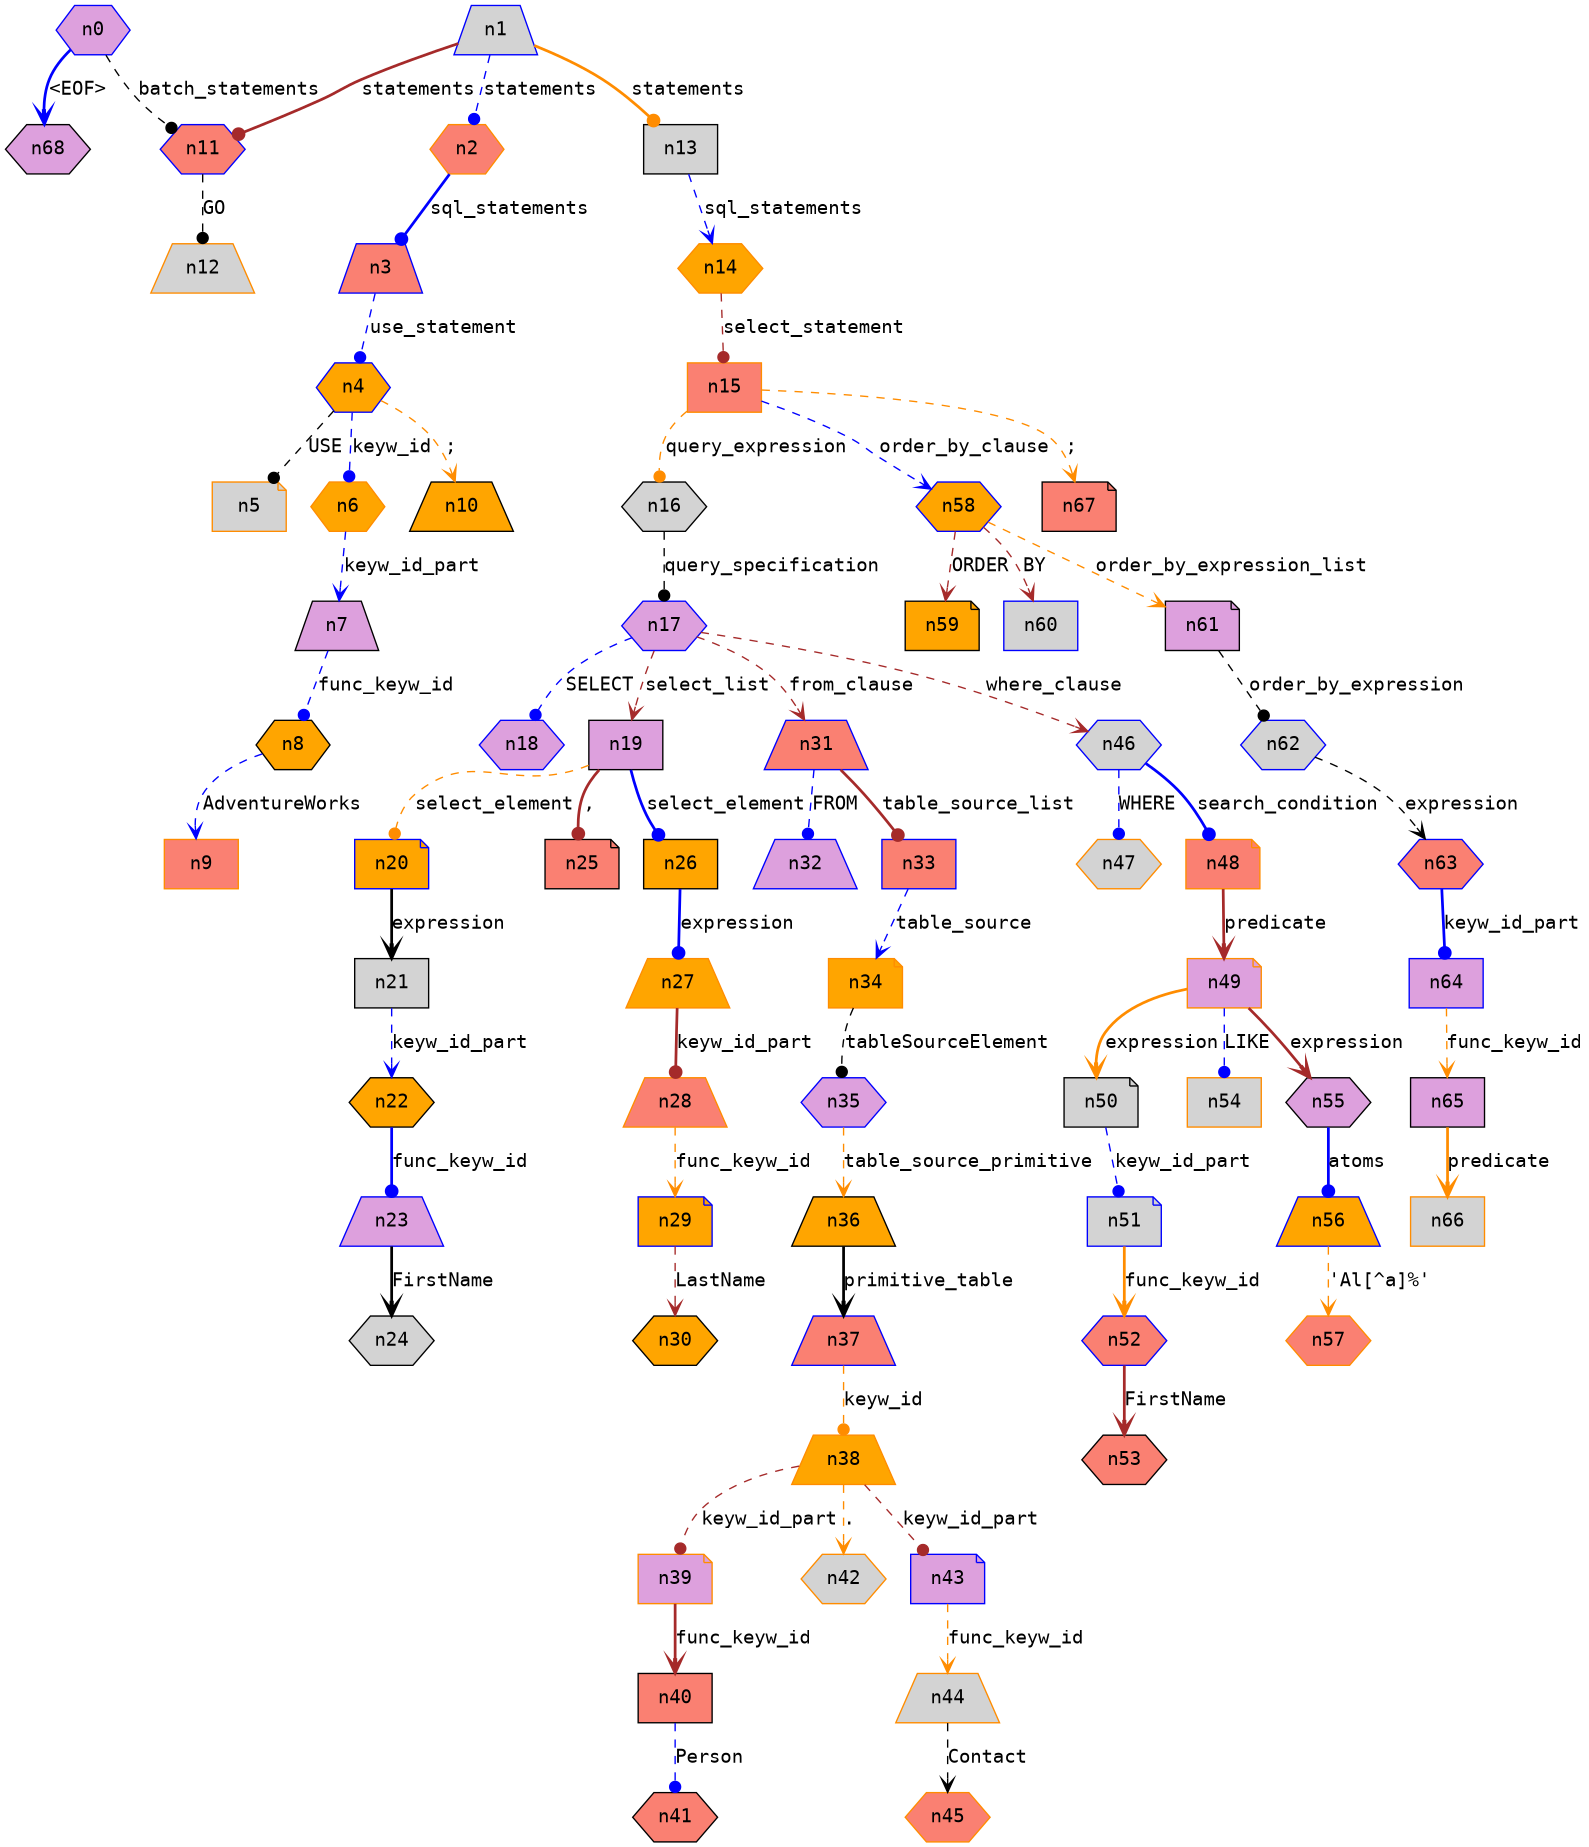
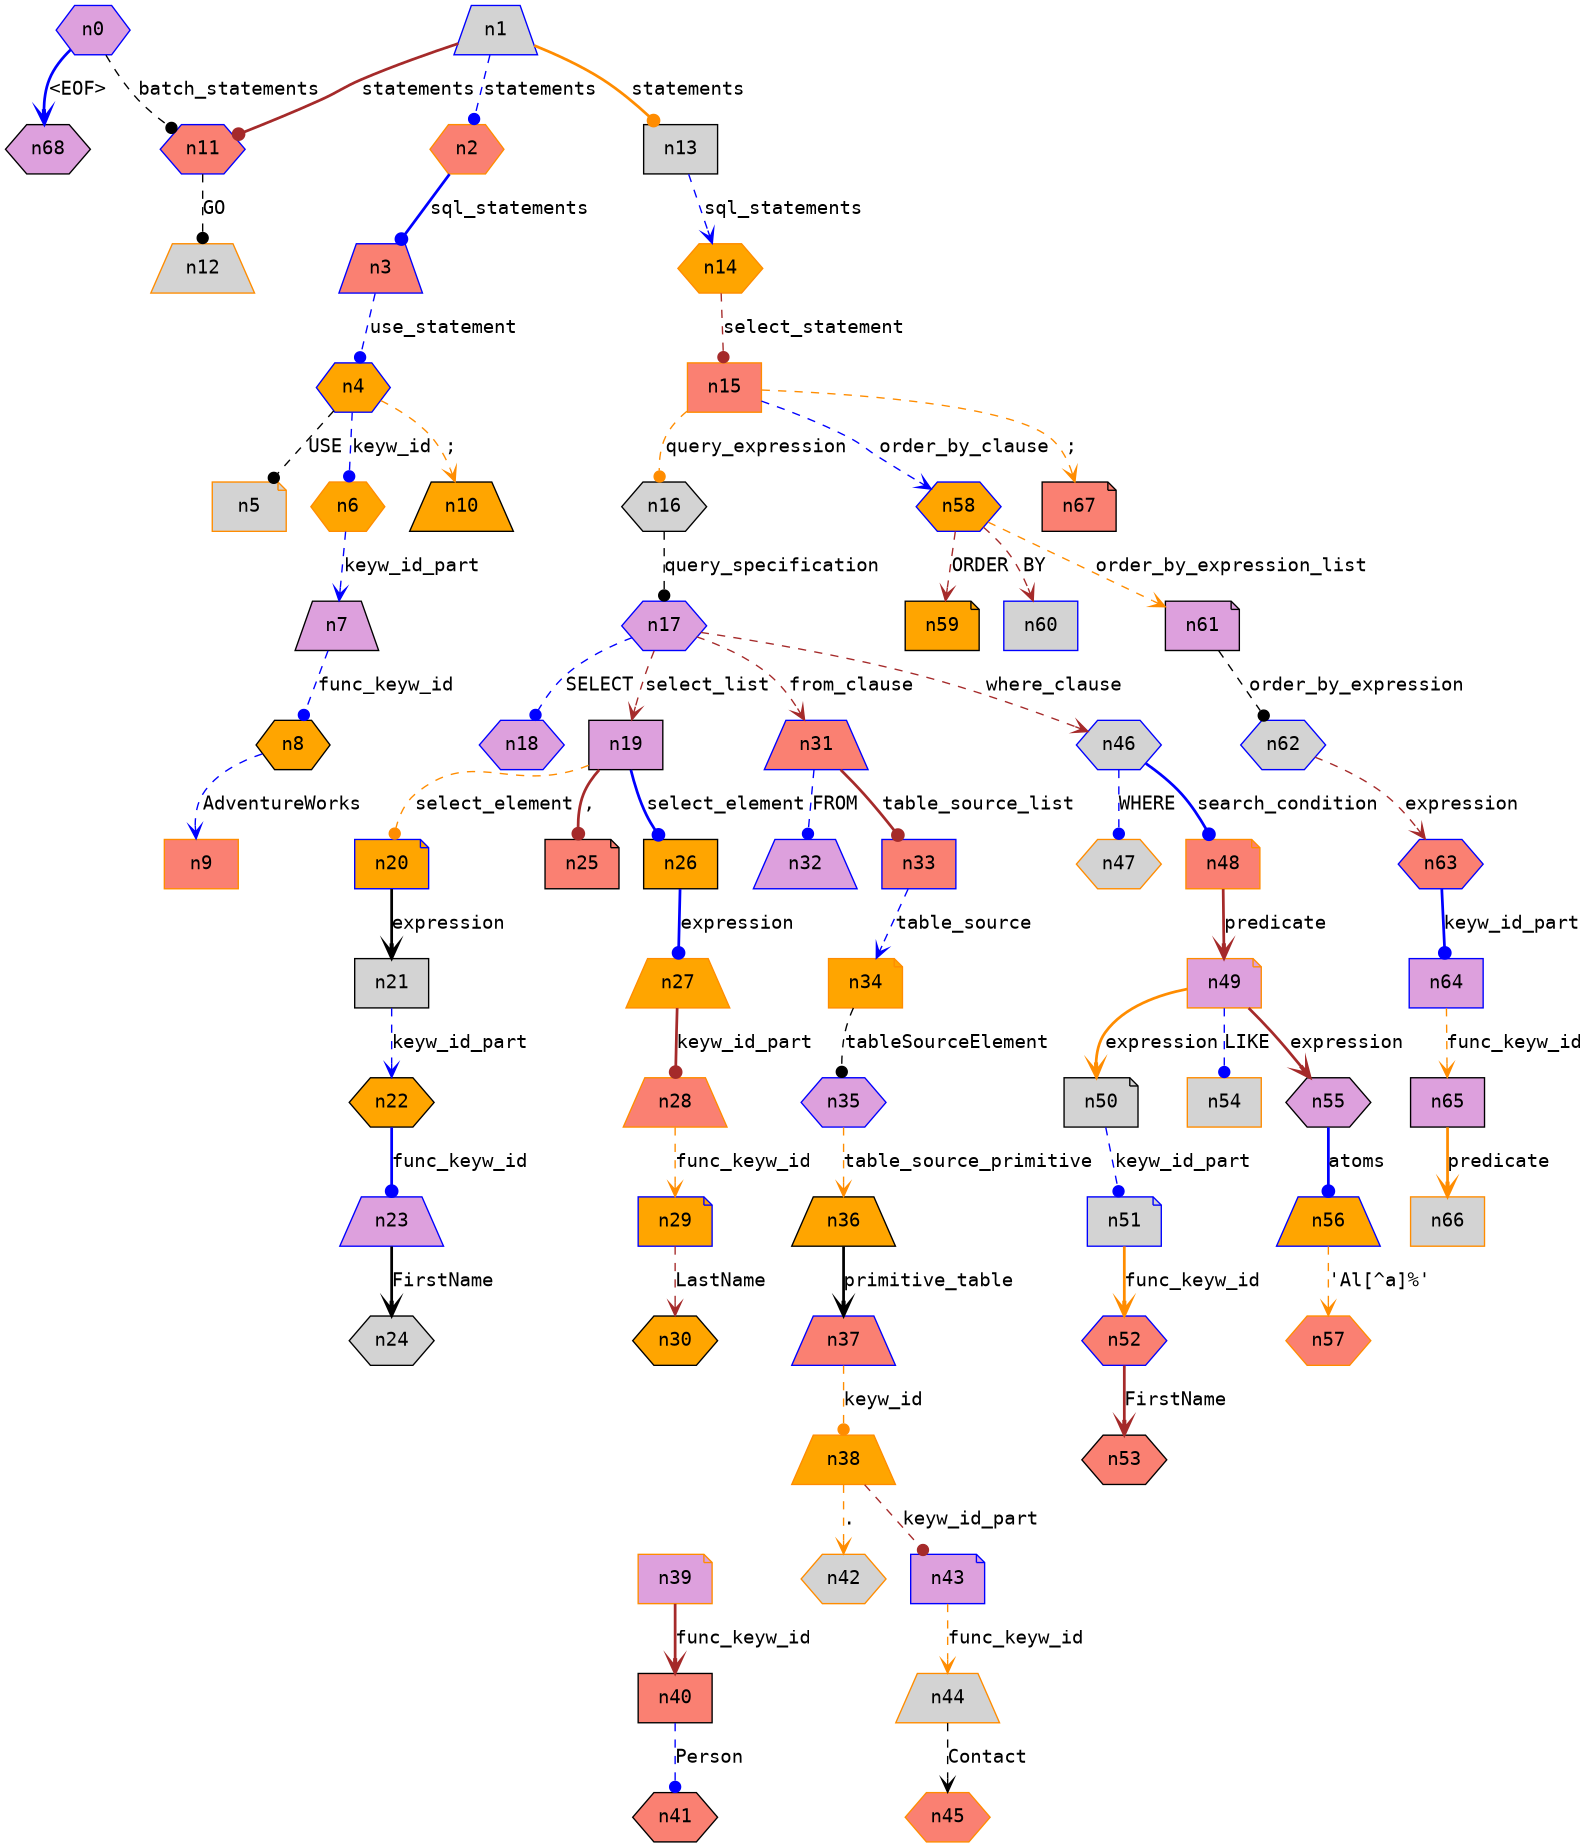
edge "n62" -> "n63": color black -> brown
edge "n38" -> "n39": removed, label "keyw_id_part"
